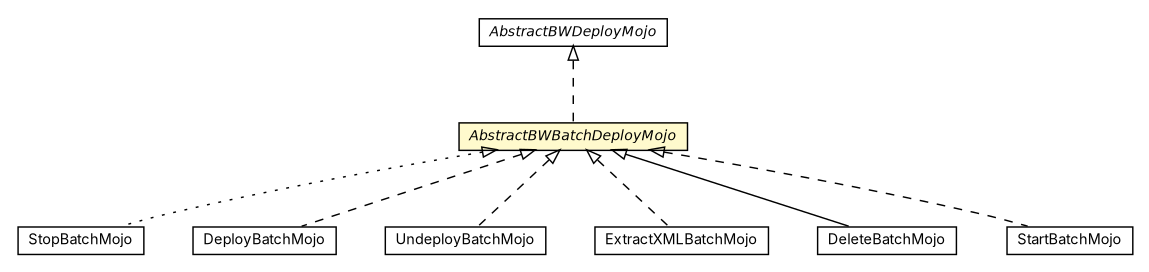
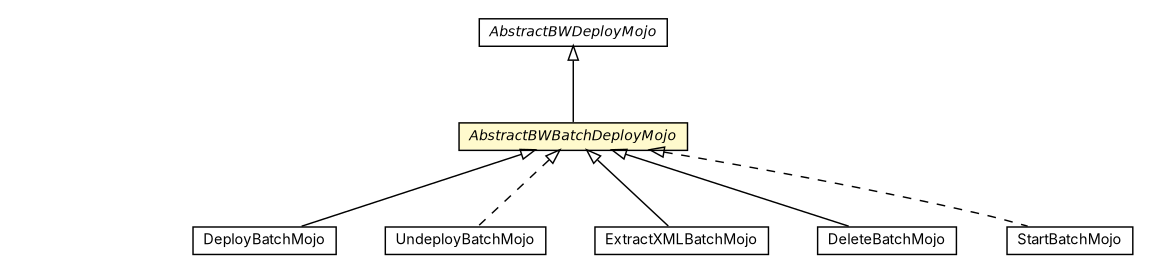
edge "AbstractBWBatchDeployMojo" -> "AbstractBWDeployMojo": style dashed -> solid
edge "DeployBatchMojo" -> "AbstractBWBatchDeployMojo": style dashed -> solid
edge "ExtractXMLBatchMojo" -> "AbstractBWBatchDeployMojo": style dashed -> solid
node "StopBatchMojo": removed
